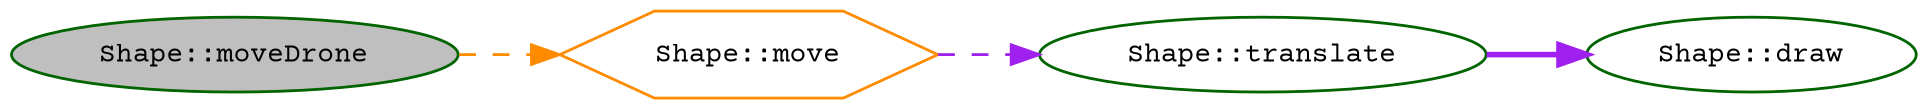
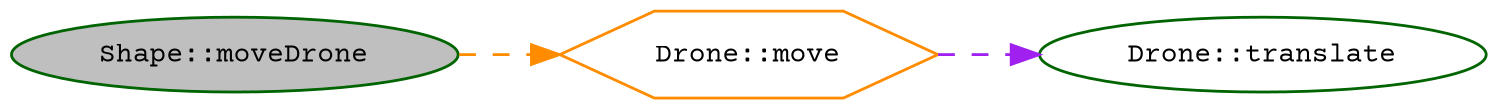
node "Shape::move": label "Shape::move" -> "Drone::move"
node "Shape::translate": label "Shape::translate" -> "Drone::translate"
node "Shape::draw": removed
